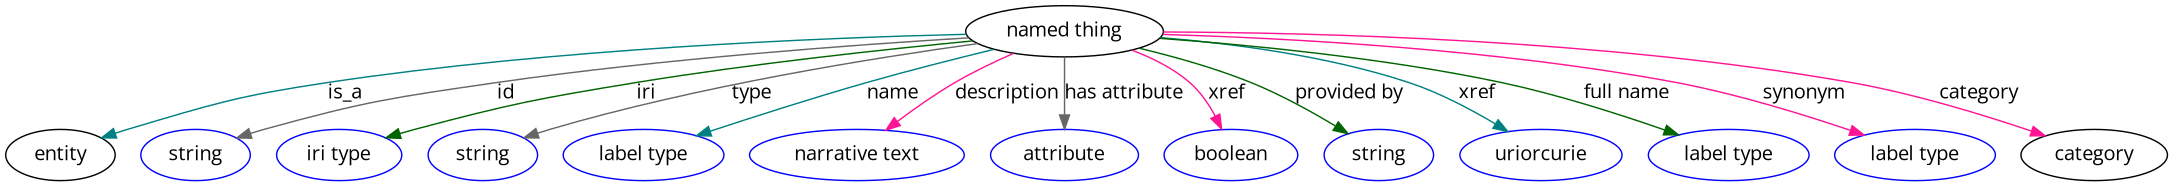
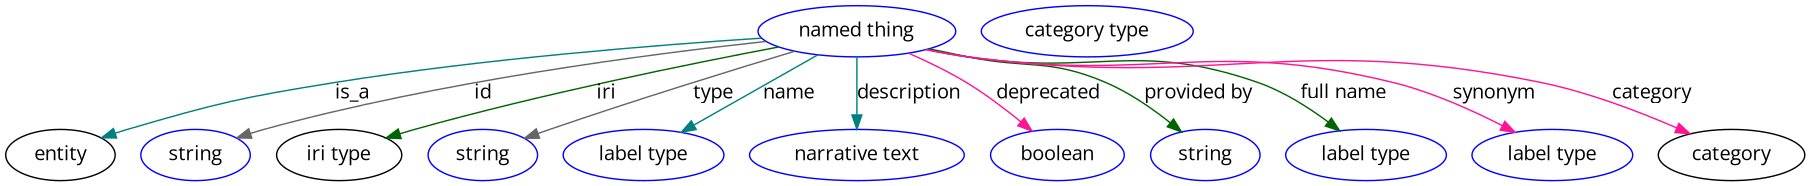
node "named thing": color black -> blue
node "category type": added
edge "named thing" -> "narrative text": color deeppink -> teal
edge "named thing" -> "boolean": label "xref" -> "deprecated"
node "iri type": color blue -> black
node "attribute": removed
node "uriorcurie": removed
